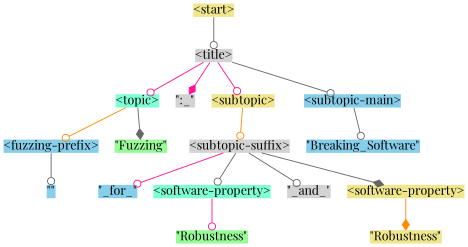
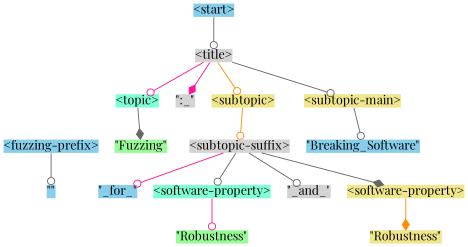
node "<start>": fillcolor khaki -> skyblue
edge "<title>" -> "<subtopic>": color deeppink -> darkorange
node "<subtopic-main>": fillcolor skyblue -> khaki
edge "<topic>" -> "<fuzzing-prefix>": removed
